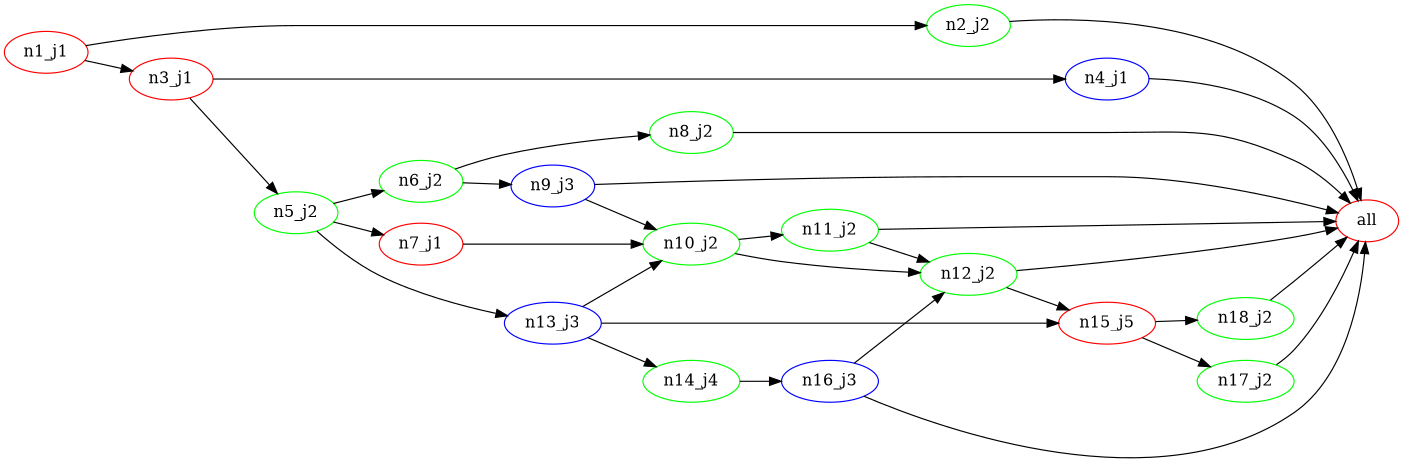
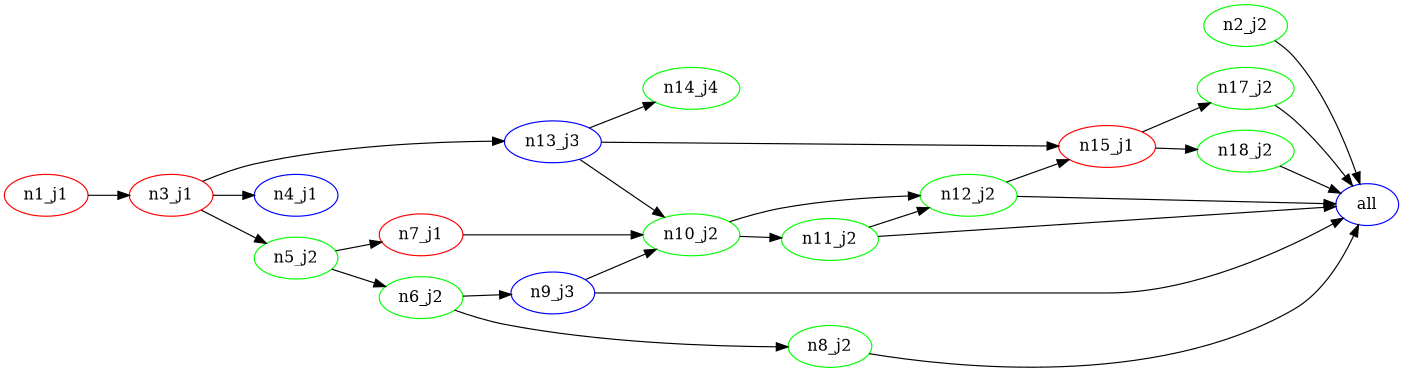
edge "n1_j1" -> "n2_j2": removed
edge "n4_j1" -> "all": removed
node "all": color red -> blue
edge "n5_j2" -> "n13_j3": now "n3_j1" -> "n13_j3"
node "n15_j5": label "n15_j5" -> "n15_j1"
node "n16_j3": removed
